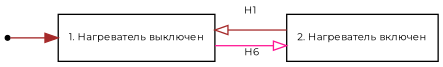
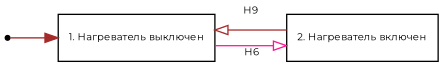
edge "1. Нагреватель выключен" -> "2. Нагреватель включен": label " Н1 " -> " Н9 "
